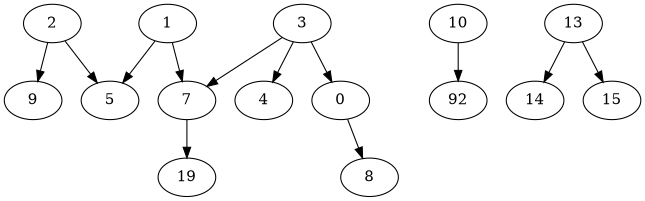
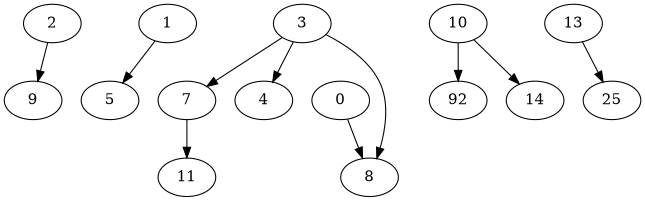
edge "1" -> "7": removed
edge "3" -> "0": now "3" -> "8"
edge "13" -> "14": now "10" -> "14"
edge "2" -> "5": removed
node "15": label "15" -> "25"
node "19": label "19" -> "11"
